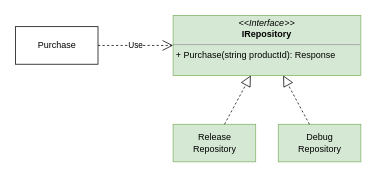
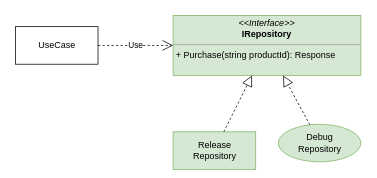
node "Purchase": label "Purchase" -> "UseCase"
node "Release Repository": moved (214, 143) -> (214, 150)
node "Debug Repository": shape rectangle -> ellipse
